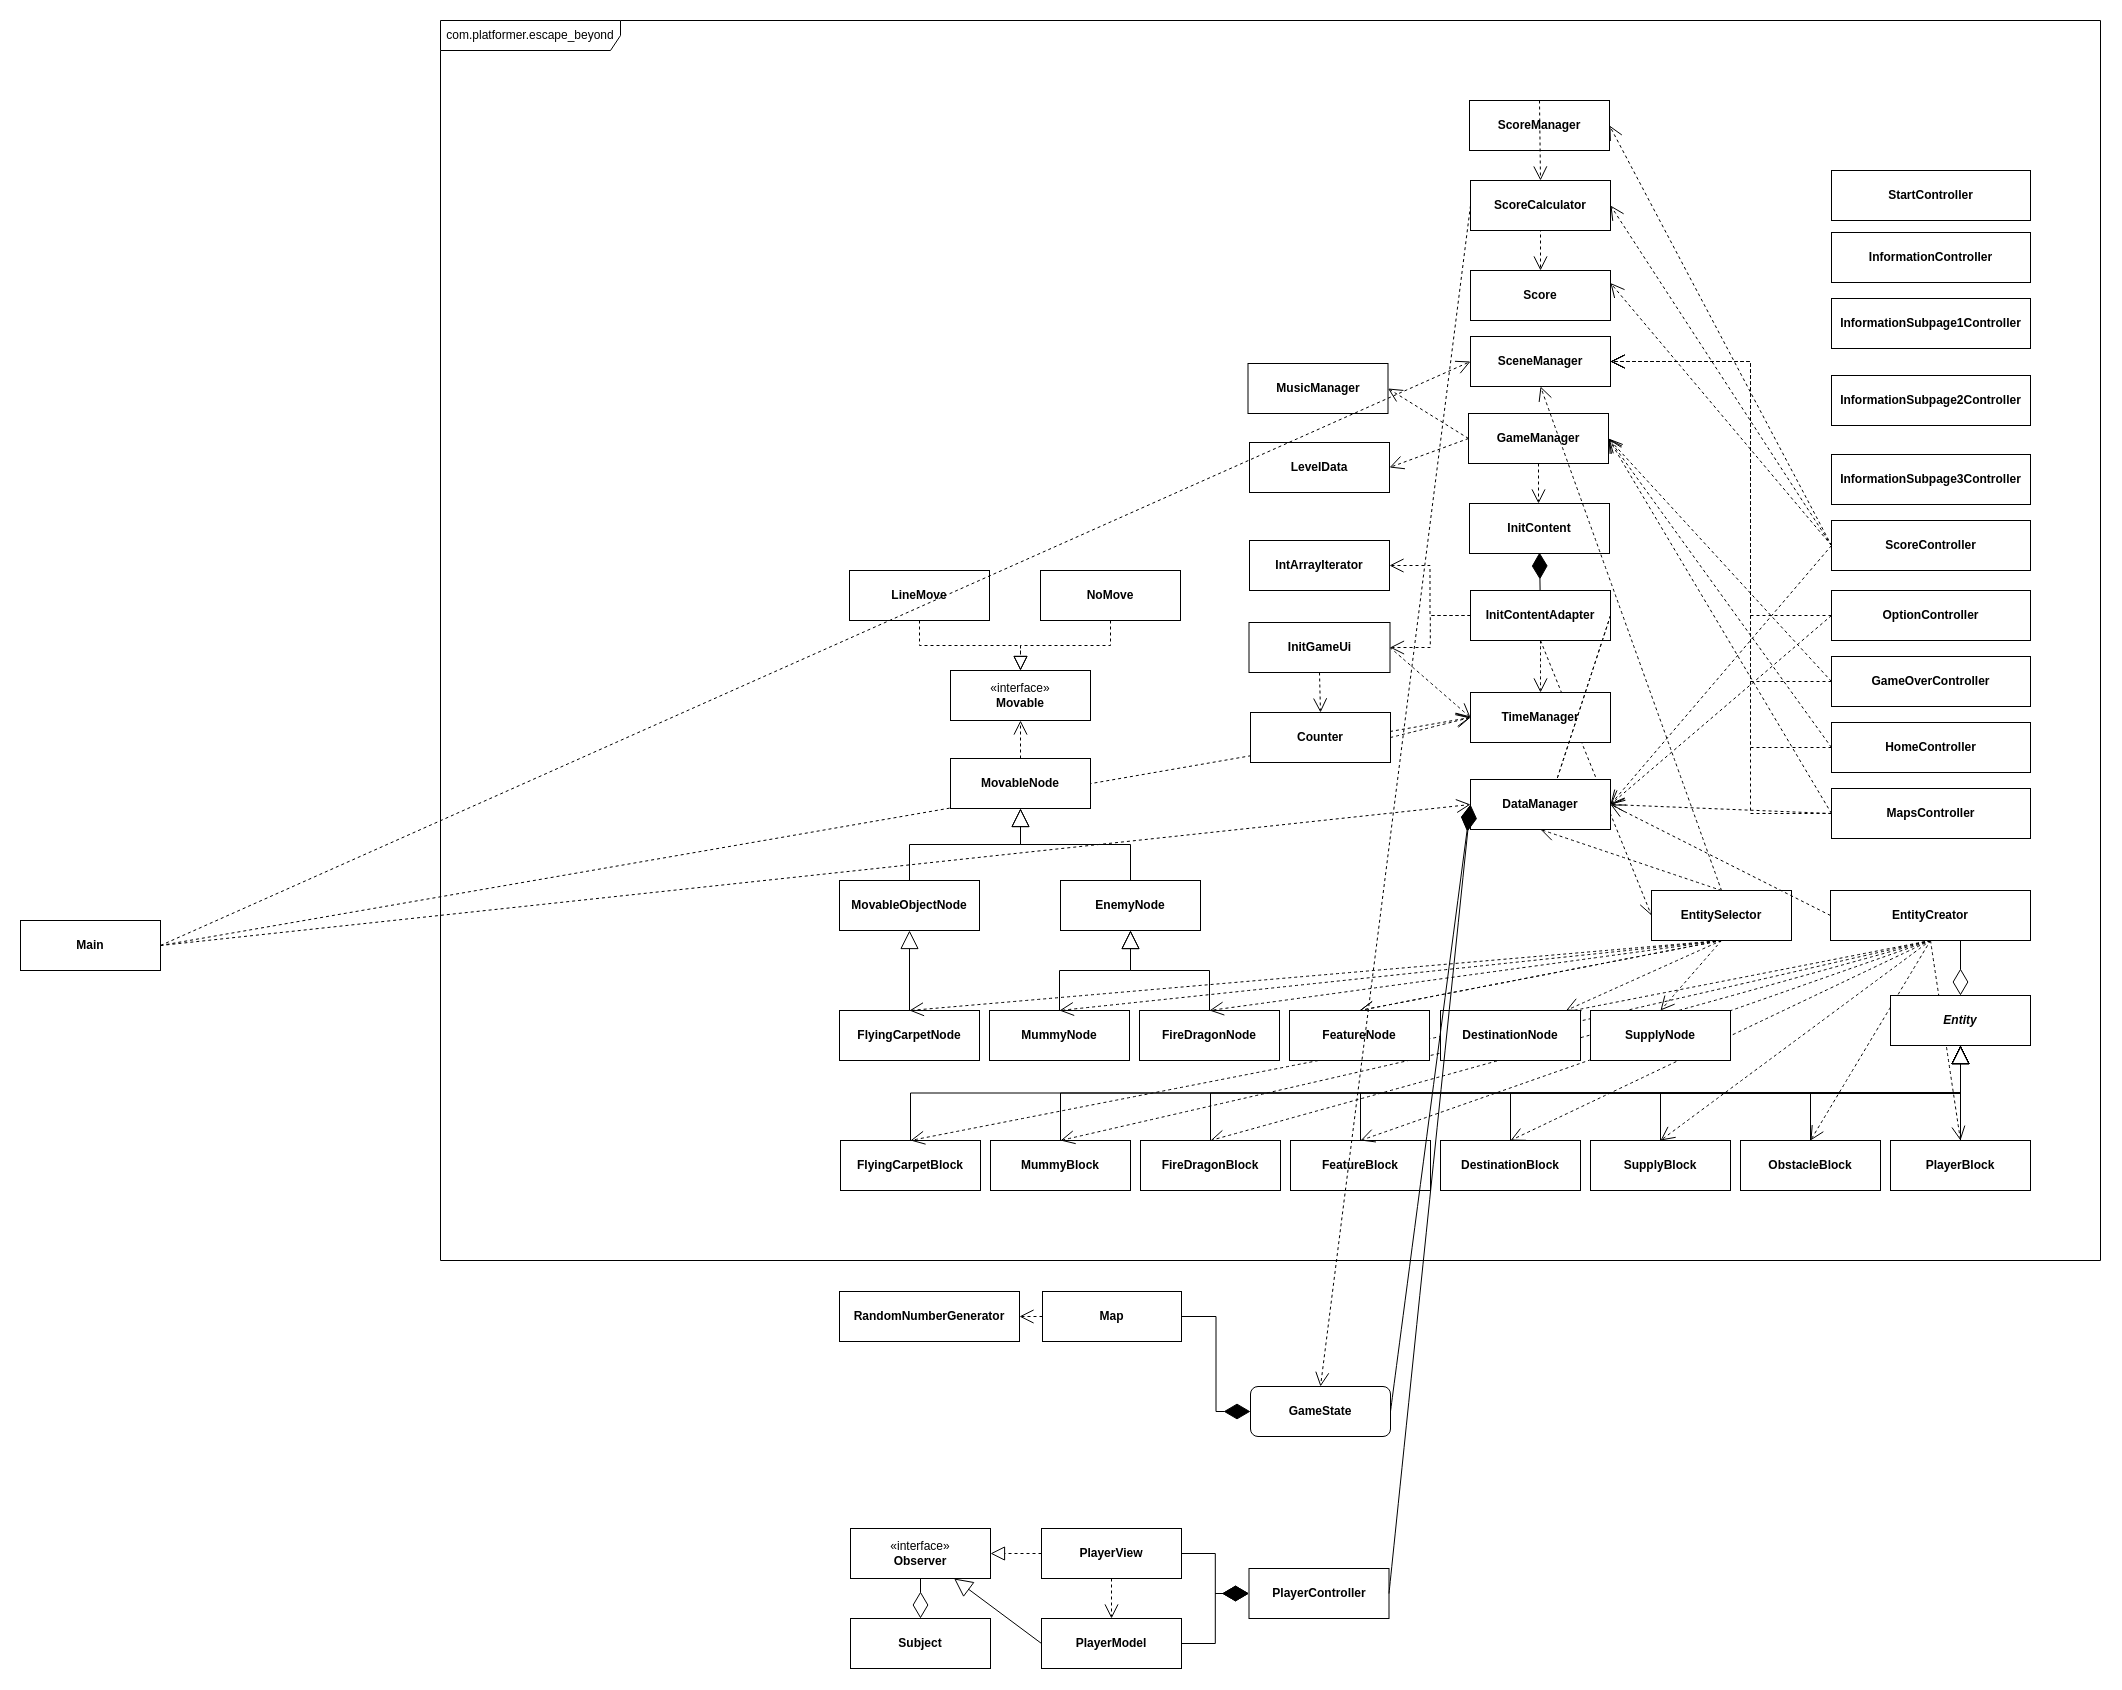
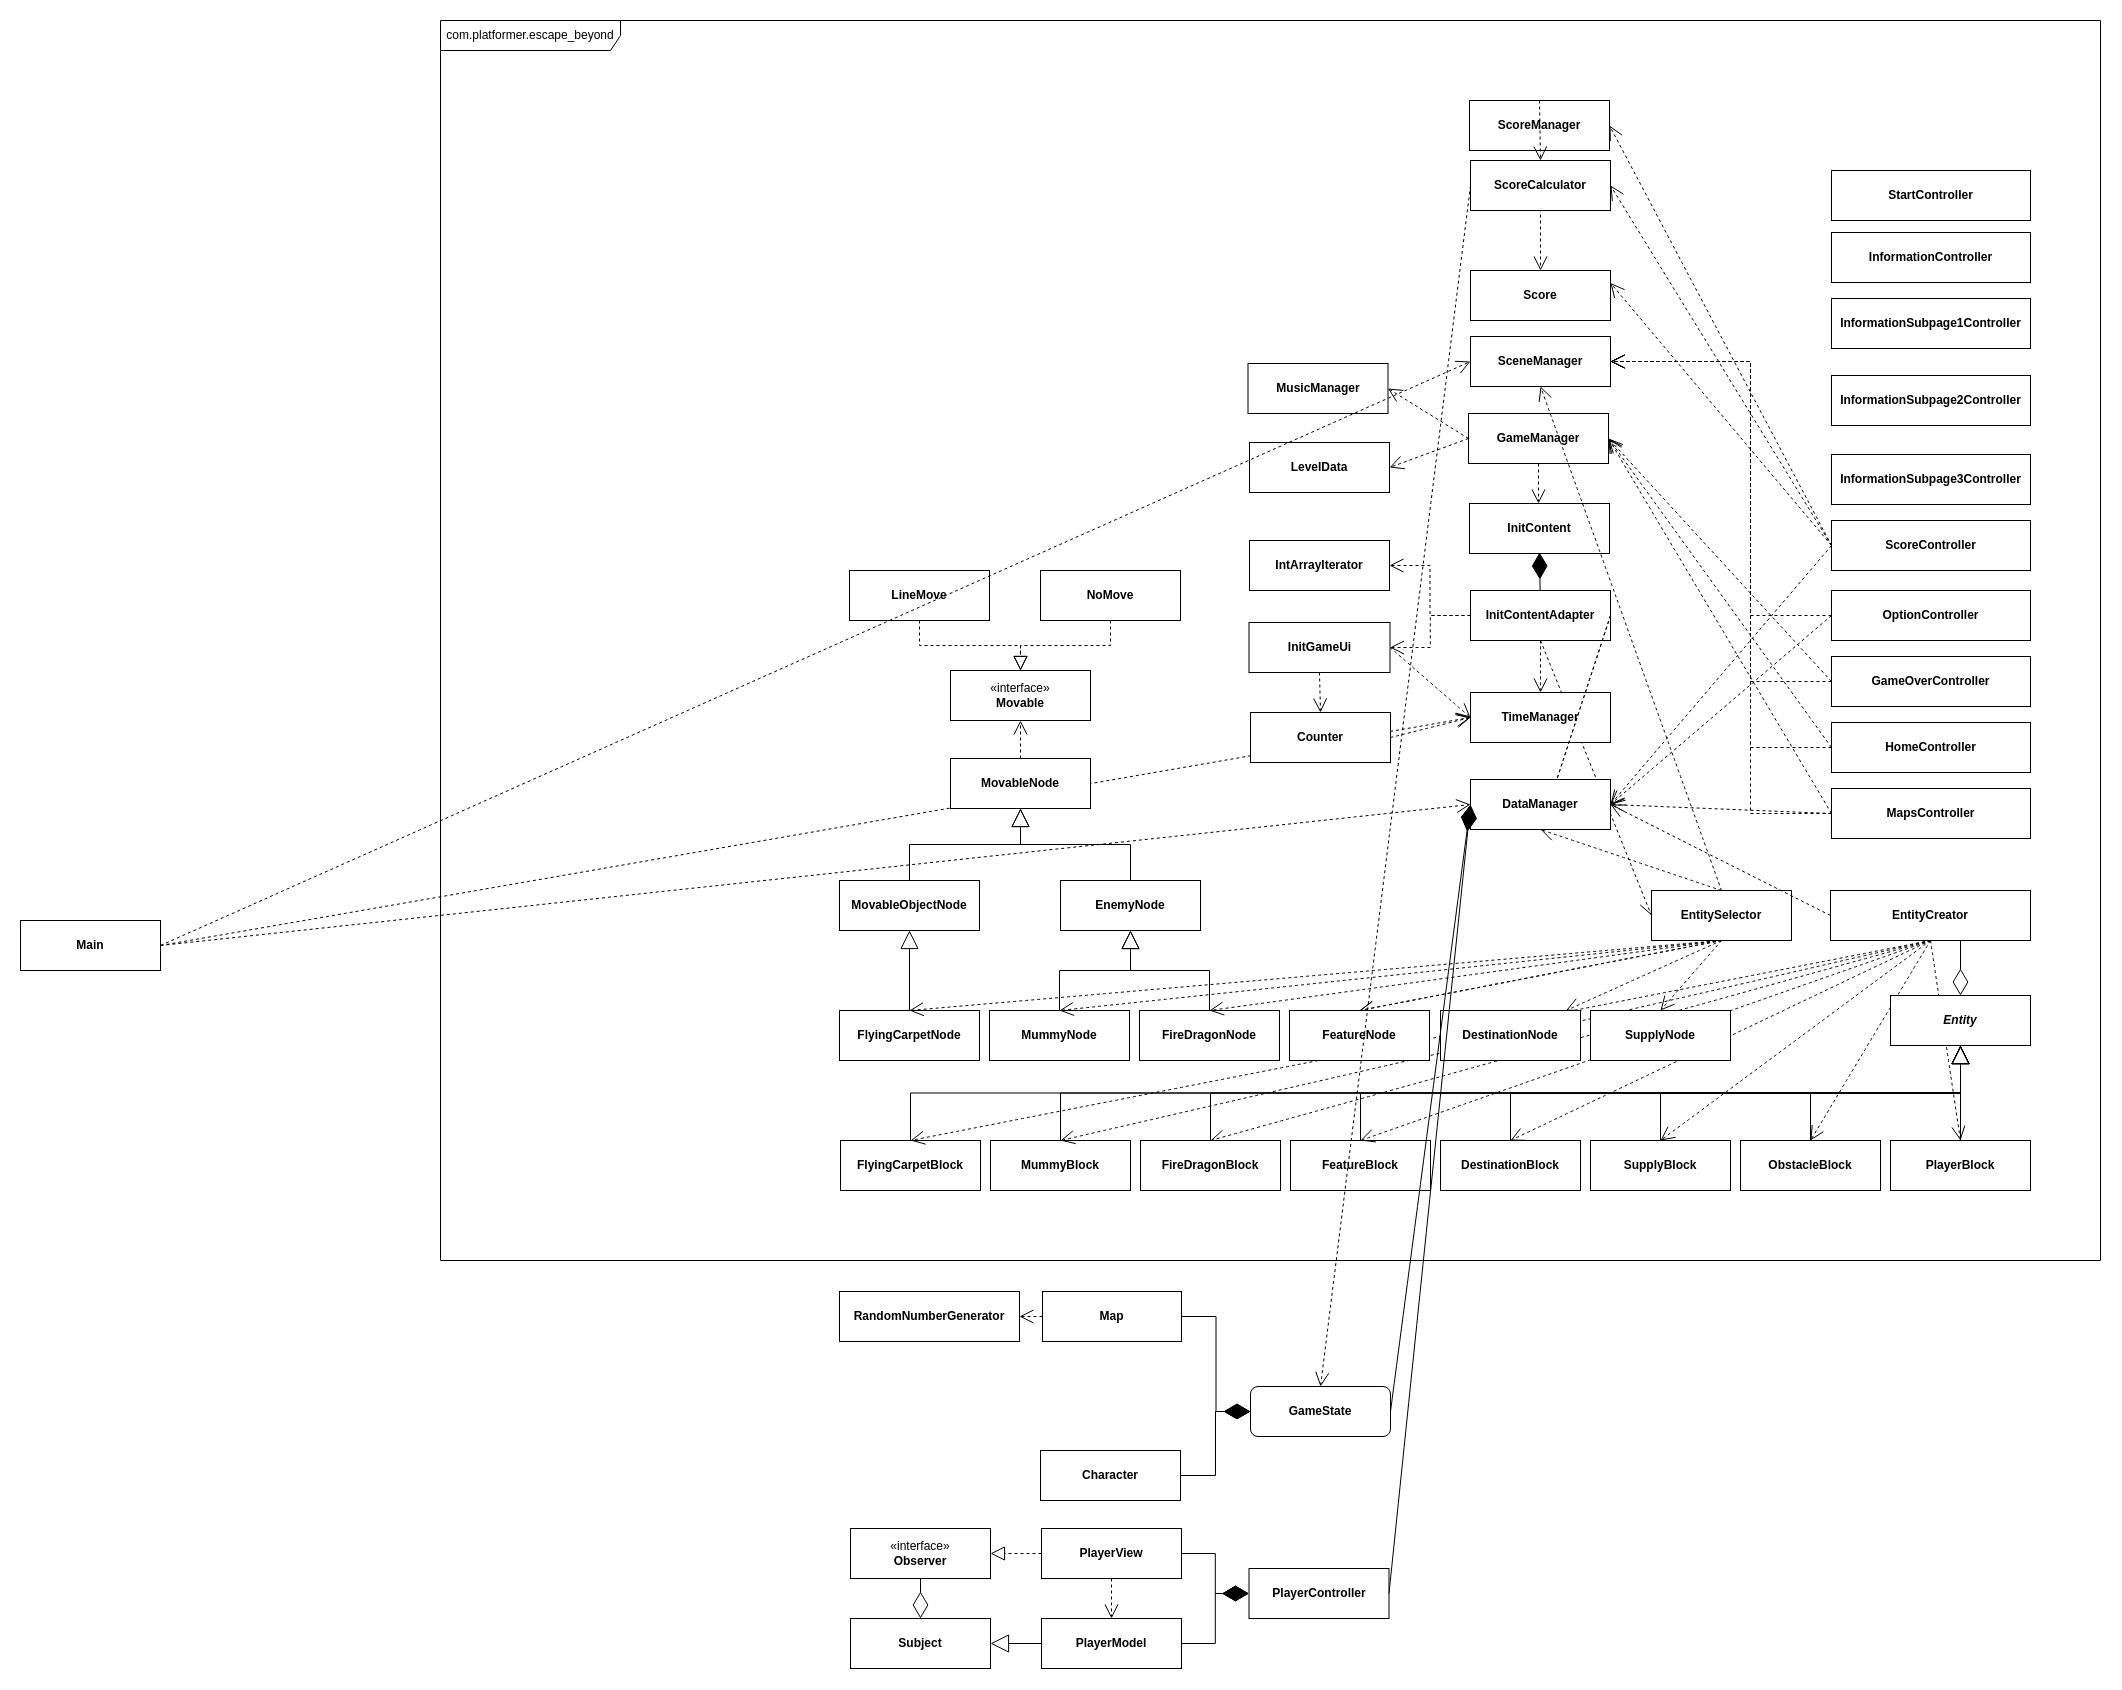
node "ScoreCalculator": moved (1541, 206) -> (1541, 186)
edge "Character" -> "GameState": added
node "Character": added
edge "PlayerModel" -> "«interface» Observer": now "PlayerModel" -> "Subject"
